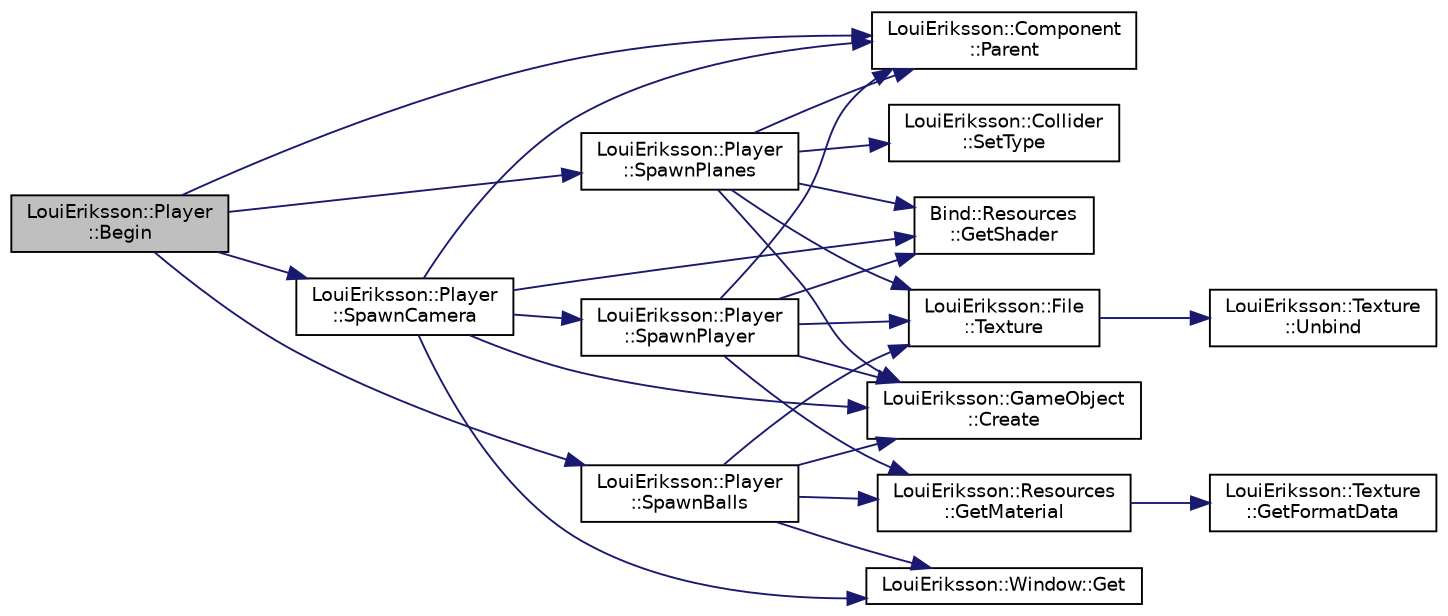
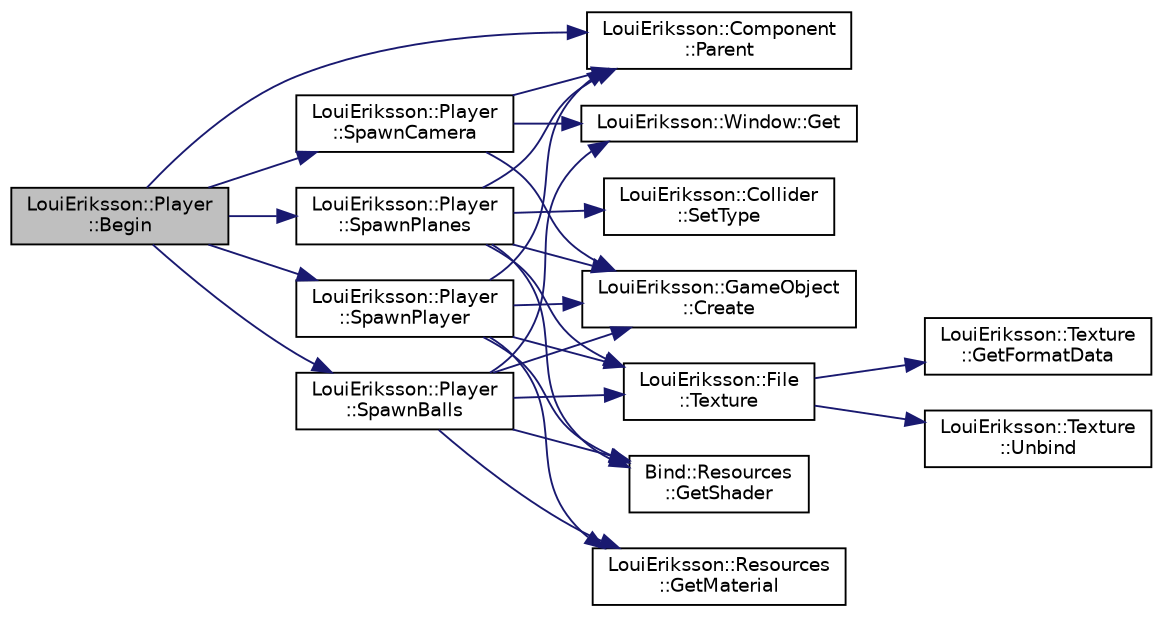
edge "LouiEriksson::Player ::SpawnCamera" -> "Bind::Resources ::GetShader": now "LouiEriksson::Player ::SpawnBalls" -> "Bind::Resources ::GetShader"
edge "LouiEriksson::Player ::SpawnCamera" -> "LouiEriksson::Player ::SpawnPlayer": now "LouiEriksson::Player ::Begin" -> "LouiEriksson::Player ::SpawnPlayer"
edge "LouiEriksson::Resources ::GetMaterial" -> "LouiEriksson::Texture ::GetFormatData": now "LouiEriksson::File ::Texture" -> "LouiEriksson::Texture ::GetFormatData"
